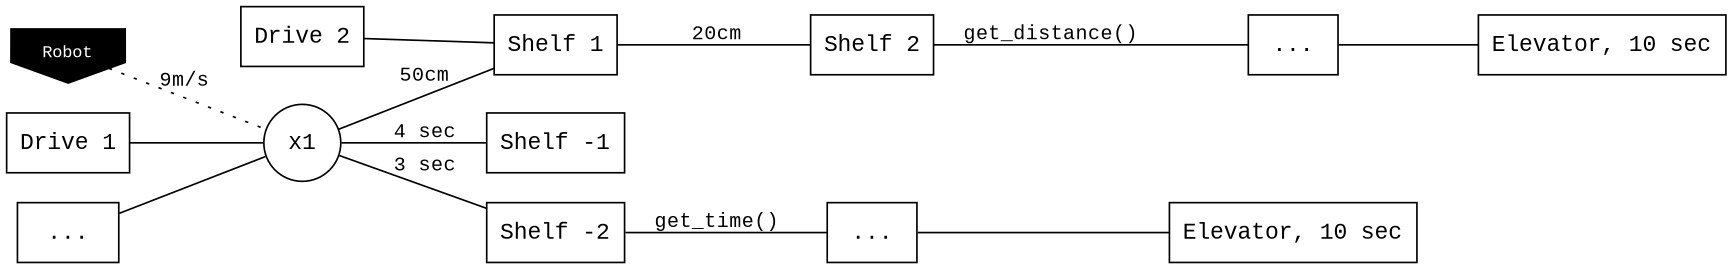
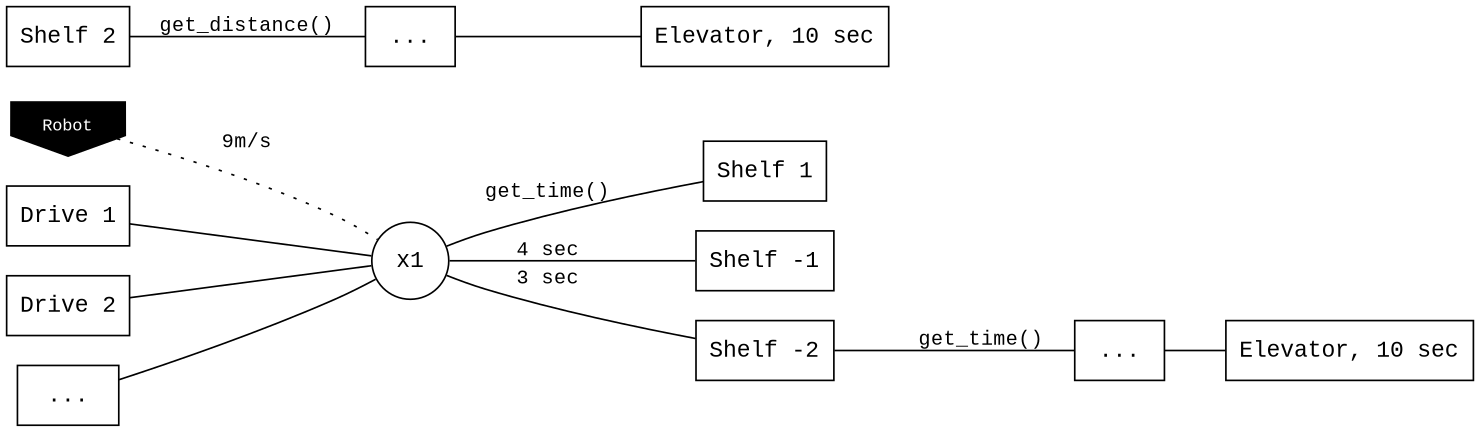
edge "Drive 2" -- "Shelf 1": now "Drive 2" -- "x1"
edge "Shelf 1" -- "Shelf 2": removed, label "20cm"
edge "Shelf 1" -- "x1": label "50cm" -> "get_time()"
